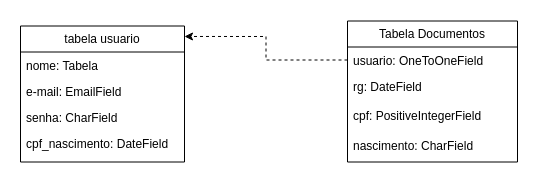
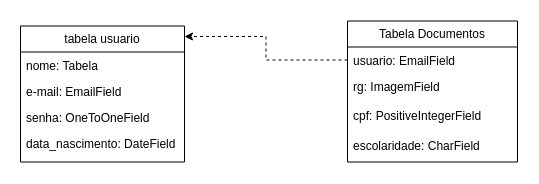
node "usuario: OneToOneField": label "usuario: OneToOneField" -> "usuario: EmailField"
node "rg: DateField": label "rg: DateField" -> "rg: ImagemField"
node "senha: CharField": label "senha: CharField" -> "senha: OneToOneField"
node "cpf_nascimento: DateField": label "cpf_nascimento: DateField" -> "data_nascimento: DateField"
node "nascimento: CharField": label "nascimento: CharField" -> "escolaridade: CharField"
